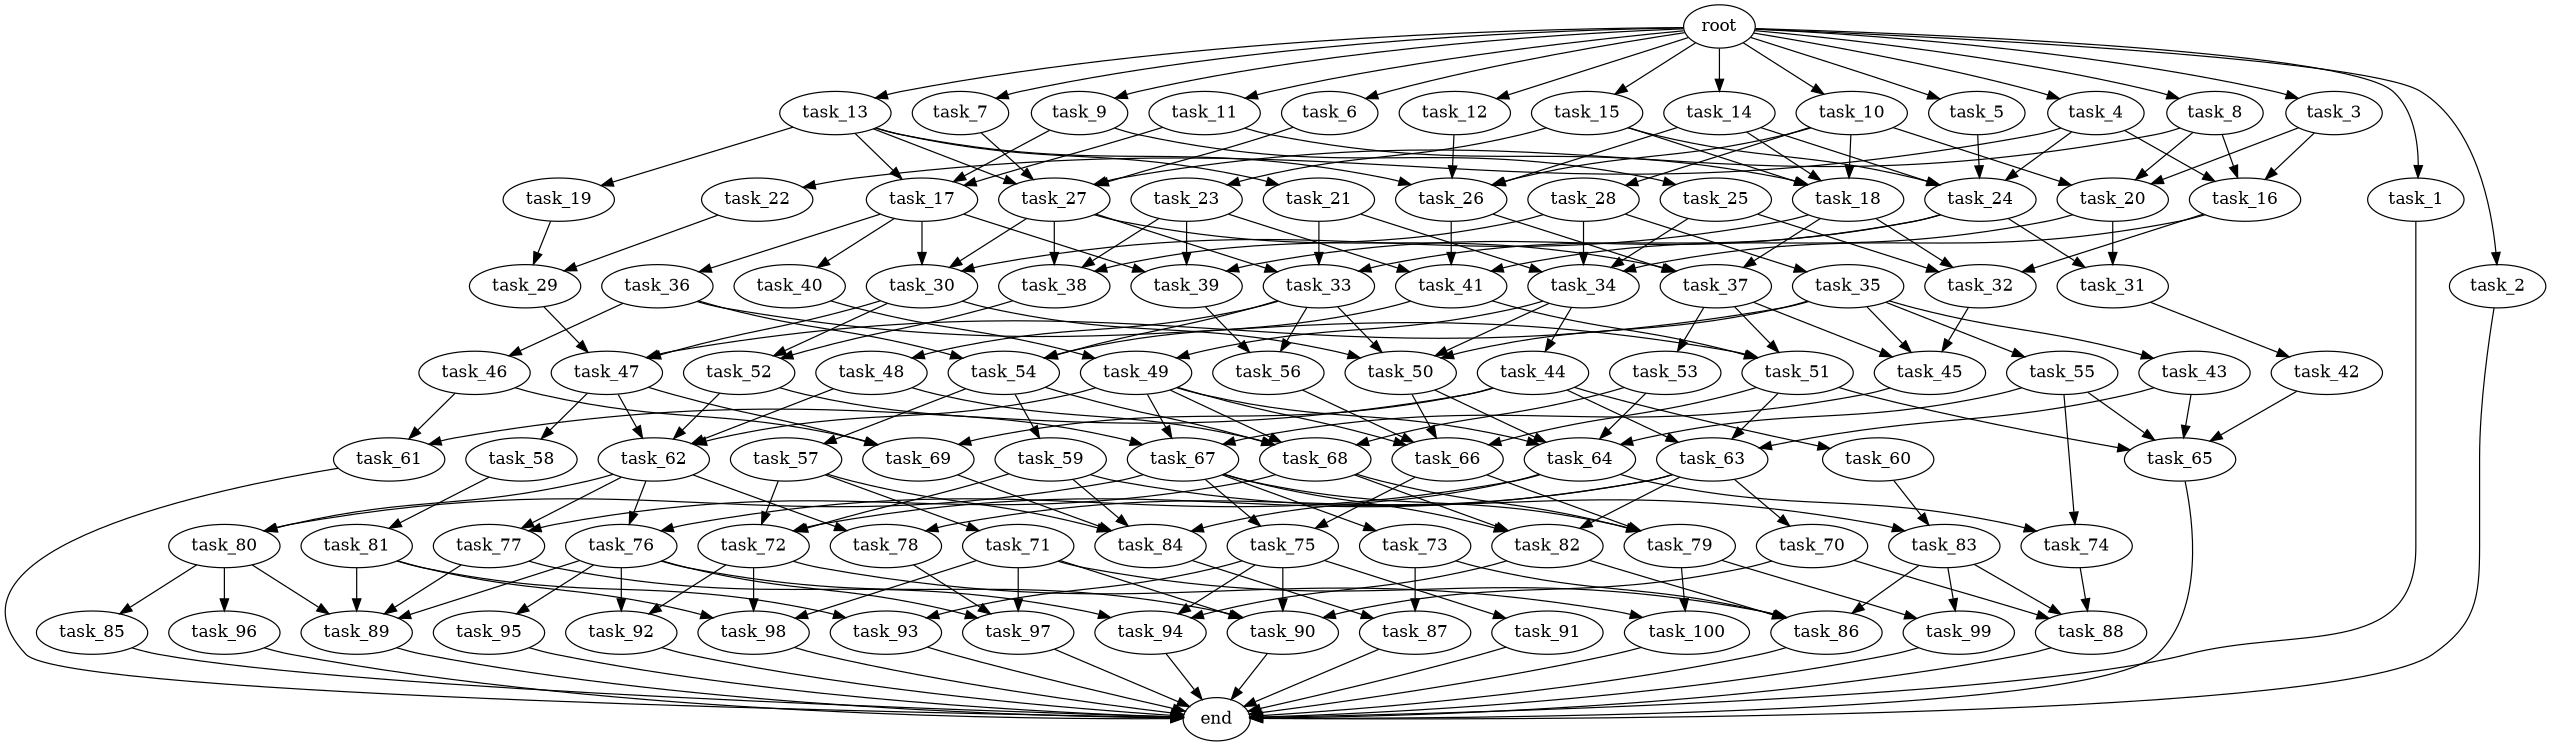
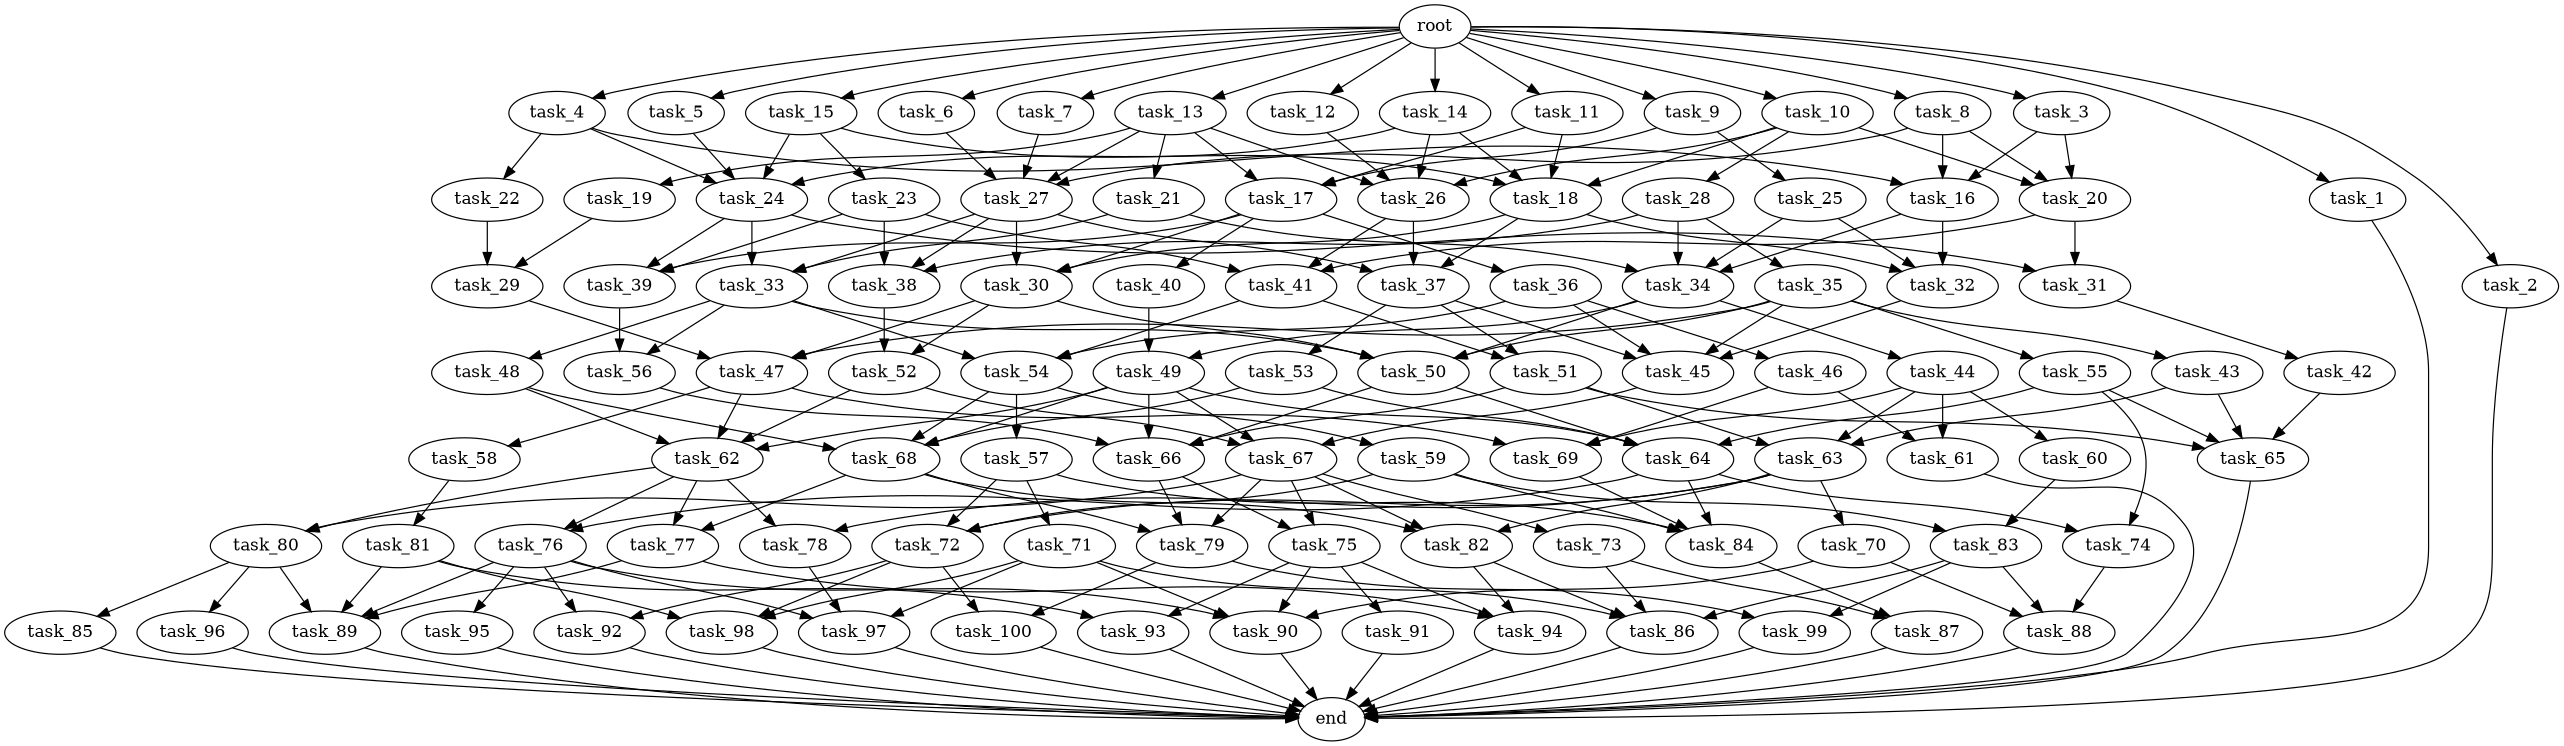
edge "task_36" -> "task_51": now "task_36" -> "task_45"
